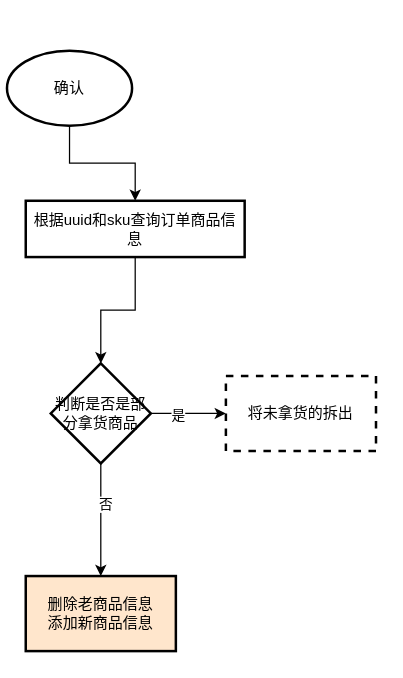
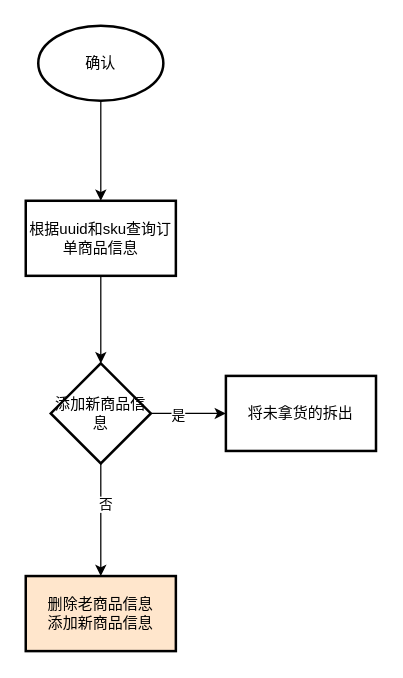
node "确认": moved (69, 88) -> (101, 63)
node "根据uuid和sku查询订单商品信息": size 219x56 -> 150x75
node "判断是否是部分拿货商品": label "判断是否是部分拿货商品" -> "添加新商品信息"
node "将未拿货的拆出": style dashed -> solid
